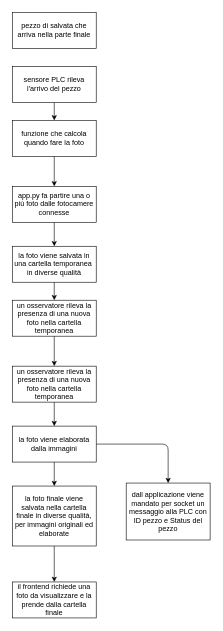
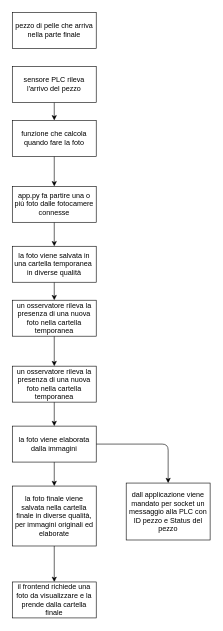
node "pezzo di salvata che arriva nella parte finale": label "pezzo di salvata che arriva nella parte finale" -> "pezzo di pelle che arriva nella parte finale"
